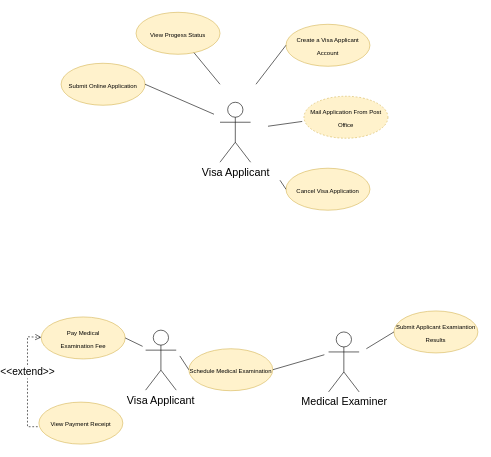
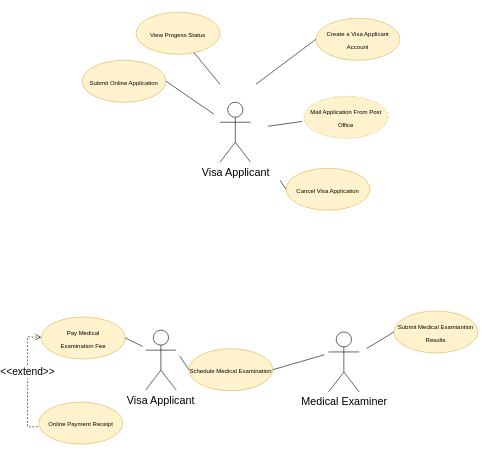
node "Create a Visa Applicant Account": moved (328, 45) -> (358, 39)
node "Submit Online Application": moved (103, 84) -> (124, 81)
node "Submit Applicant Examiantion Results": label "Submit Applicant Examiantion Results" -> "Submit Medical Examiantion Results"
node "View Payment Receipt": label "View Payment Receipt" -> "Online Payment Receipt"
